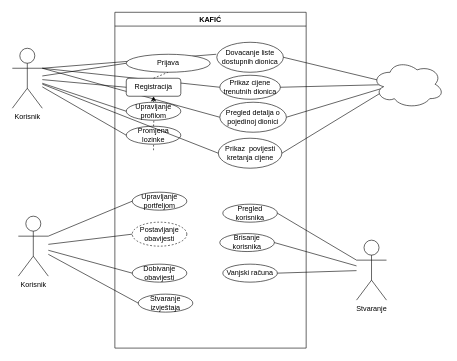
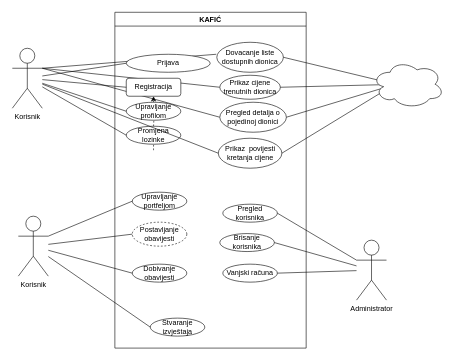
edge "Prijava" -- "Registracija": removed
node "Stvaranje izvještaja": moved (166, 303) -> (178, 327)
node "Stvaranje": label "Stvaranje" -> "Administrator"
